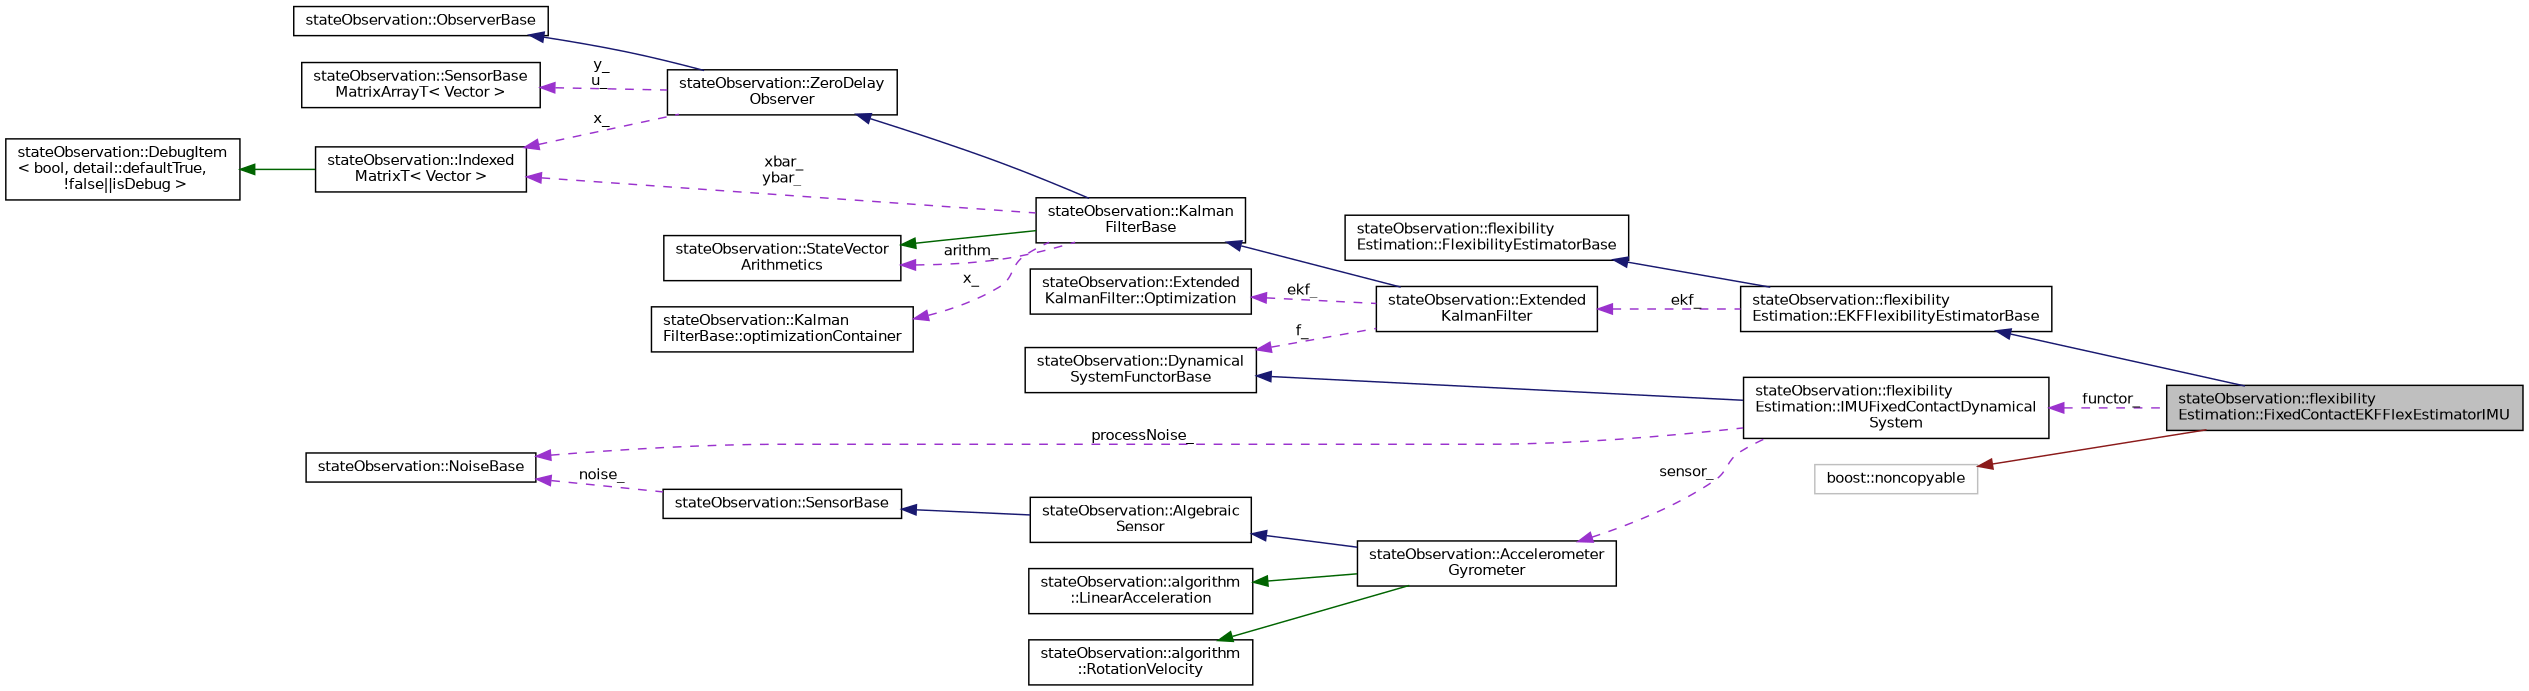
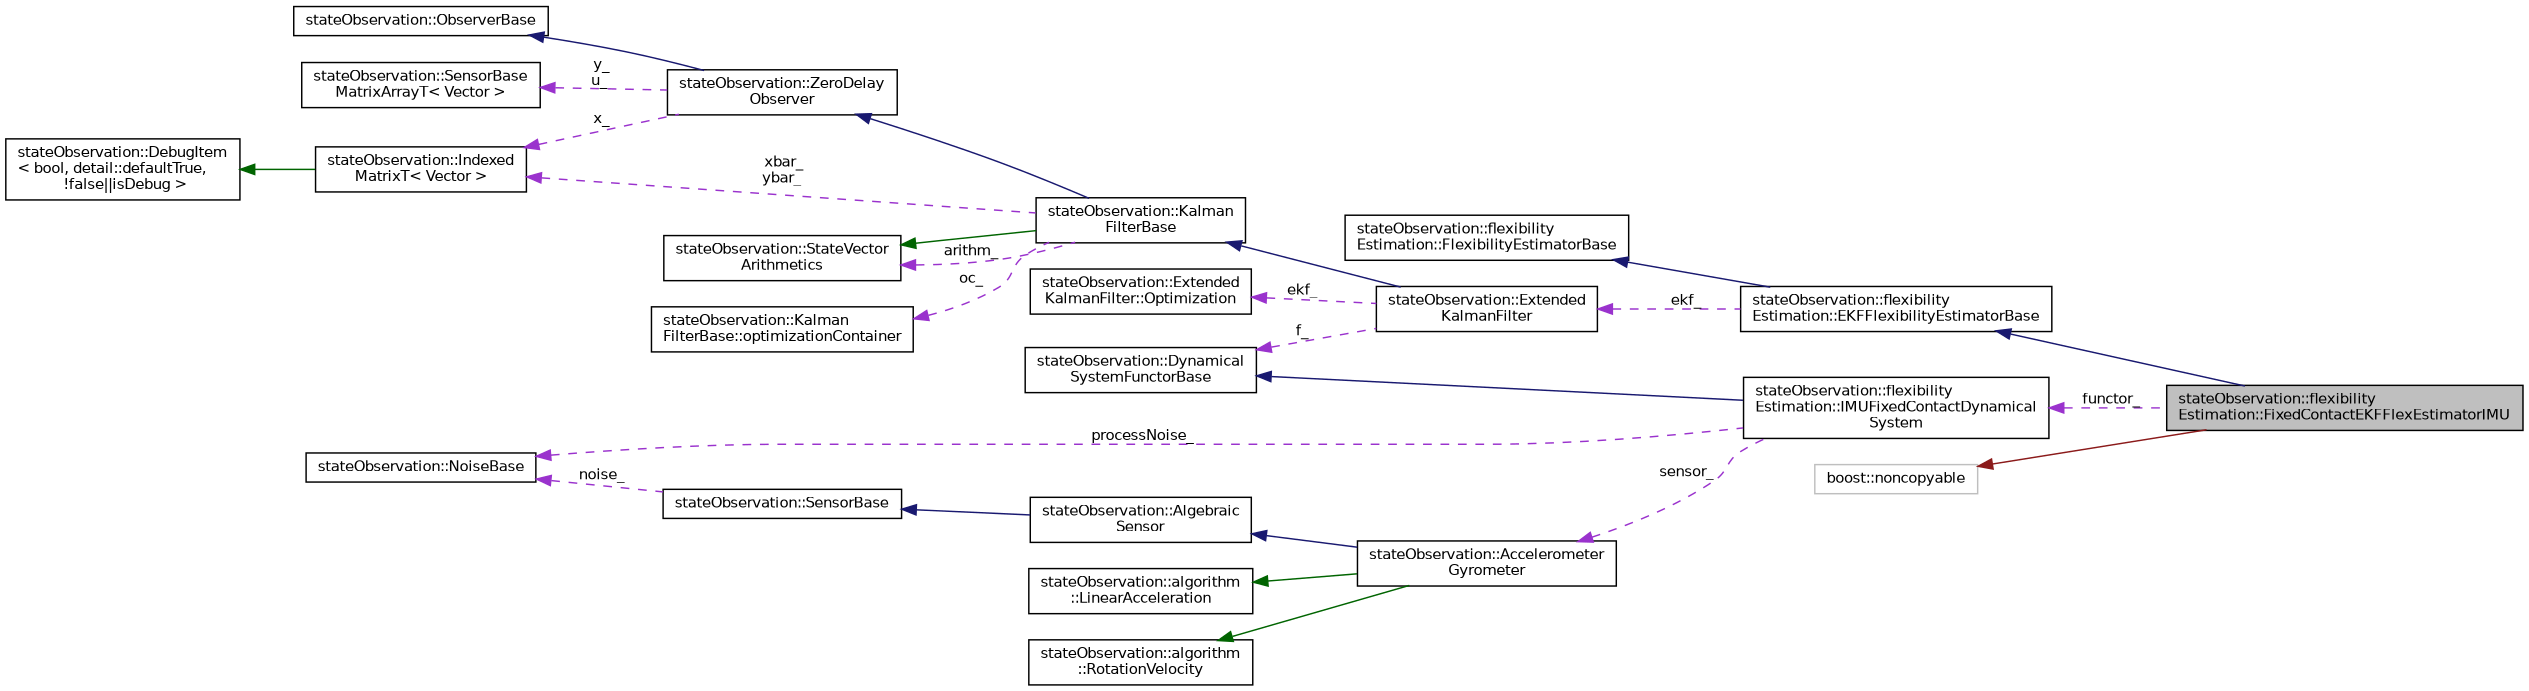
edge "stateObservation::Kalman FilterBase" -> "stateObservation::Kalman FilterBase::optimizationContainer": label " x_" -> " oc_"
